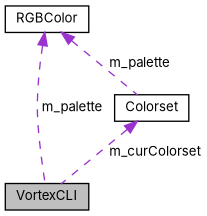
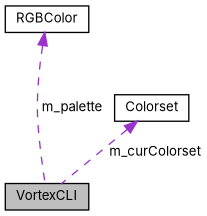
edge "Colorset" -> "RGBColor": removed, label "m_palette"
